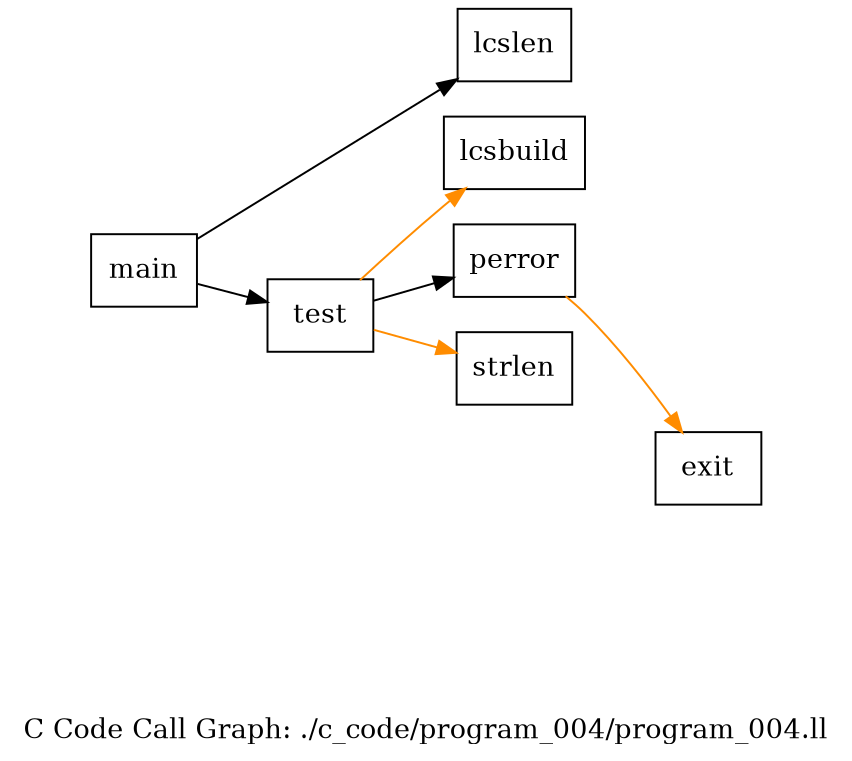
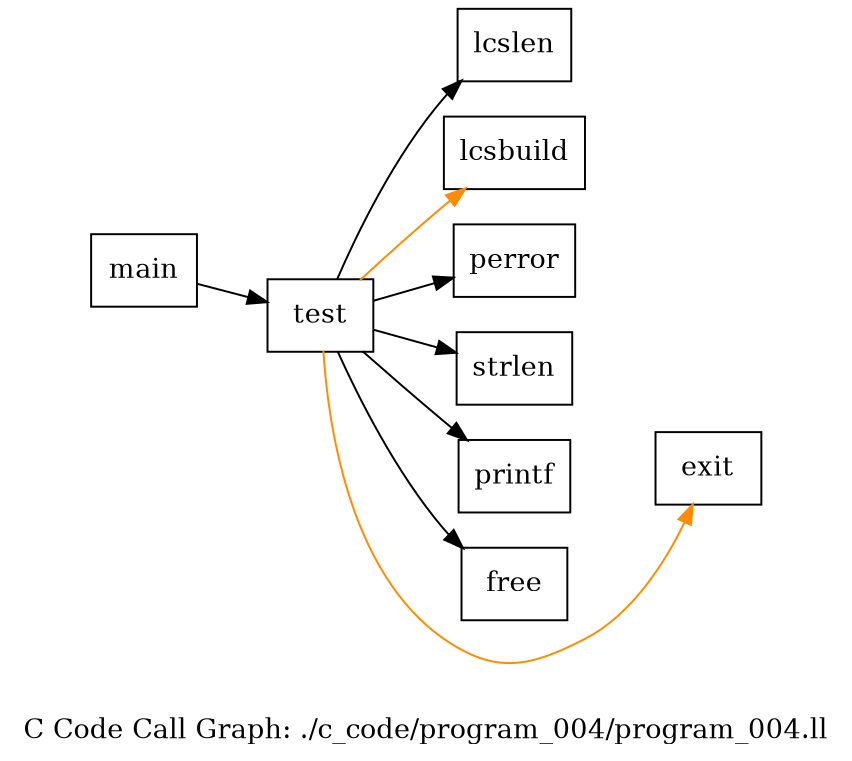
edge "main" -> "lcslen": now "test" -> "lcslen"
edge "test" -> "strlen": color darkorange -> black
edge "perror" -> "exit": now "test" -> "exit"
node "printf": added
node "free": added
